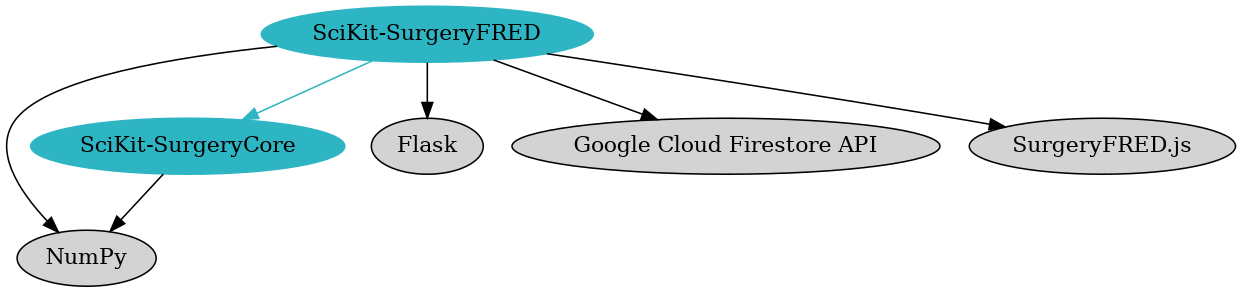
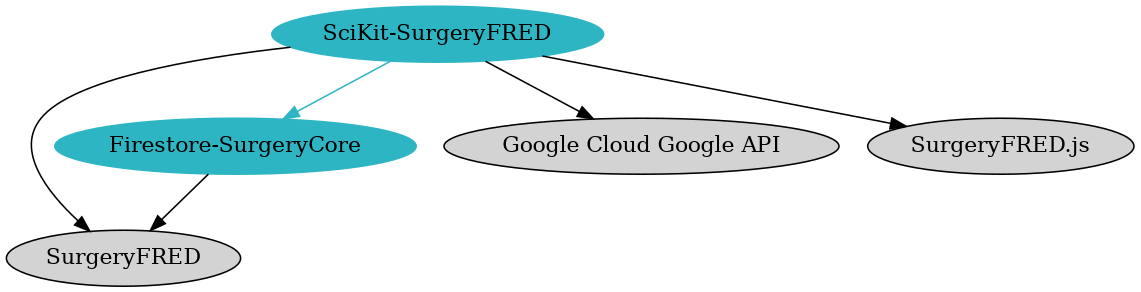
node "SciKit-SurgeryCore": label "SciKit-SurgeryCore" -> "Firestore-SurgeryCore"
node "Flask": removed
node "Google Cloud Firestore API": label "Google Cloud Firestore API" -> "Google Cloud Google API"
node "NumPy": label "NumPy" -> "SurgeryFRED"
